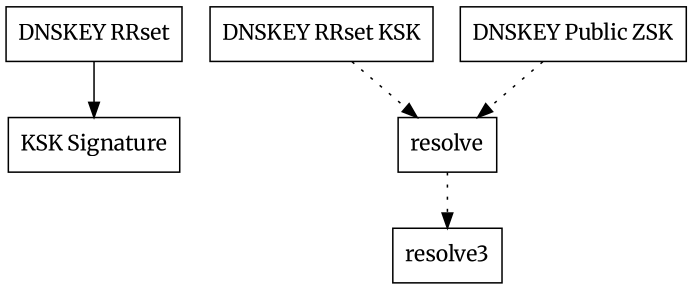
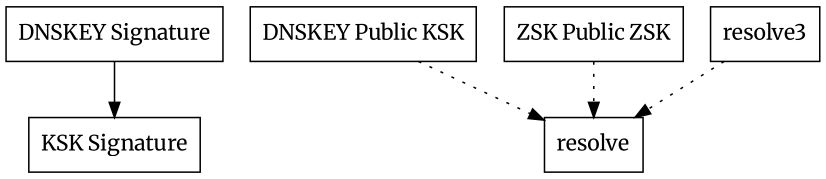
node "DNSKEY RRset": label "DNSKEY RRset" -> "DNSKEY Signature"
node "DNSKEY RRset KSK": label "DNSKEY RRset KSK" -> "DNSKEY Public KSK"
node "DNSKEY Public ZSK": label "DNSKEY Public ZSK" -> "ZSK Public ZSK"
edge "resolve" -> "resolve3": reversed
